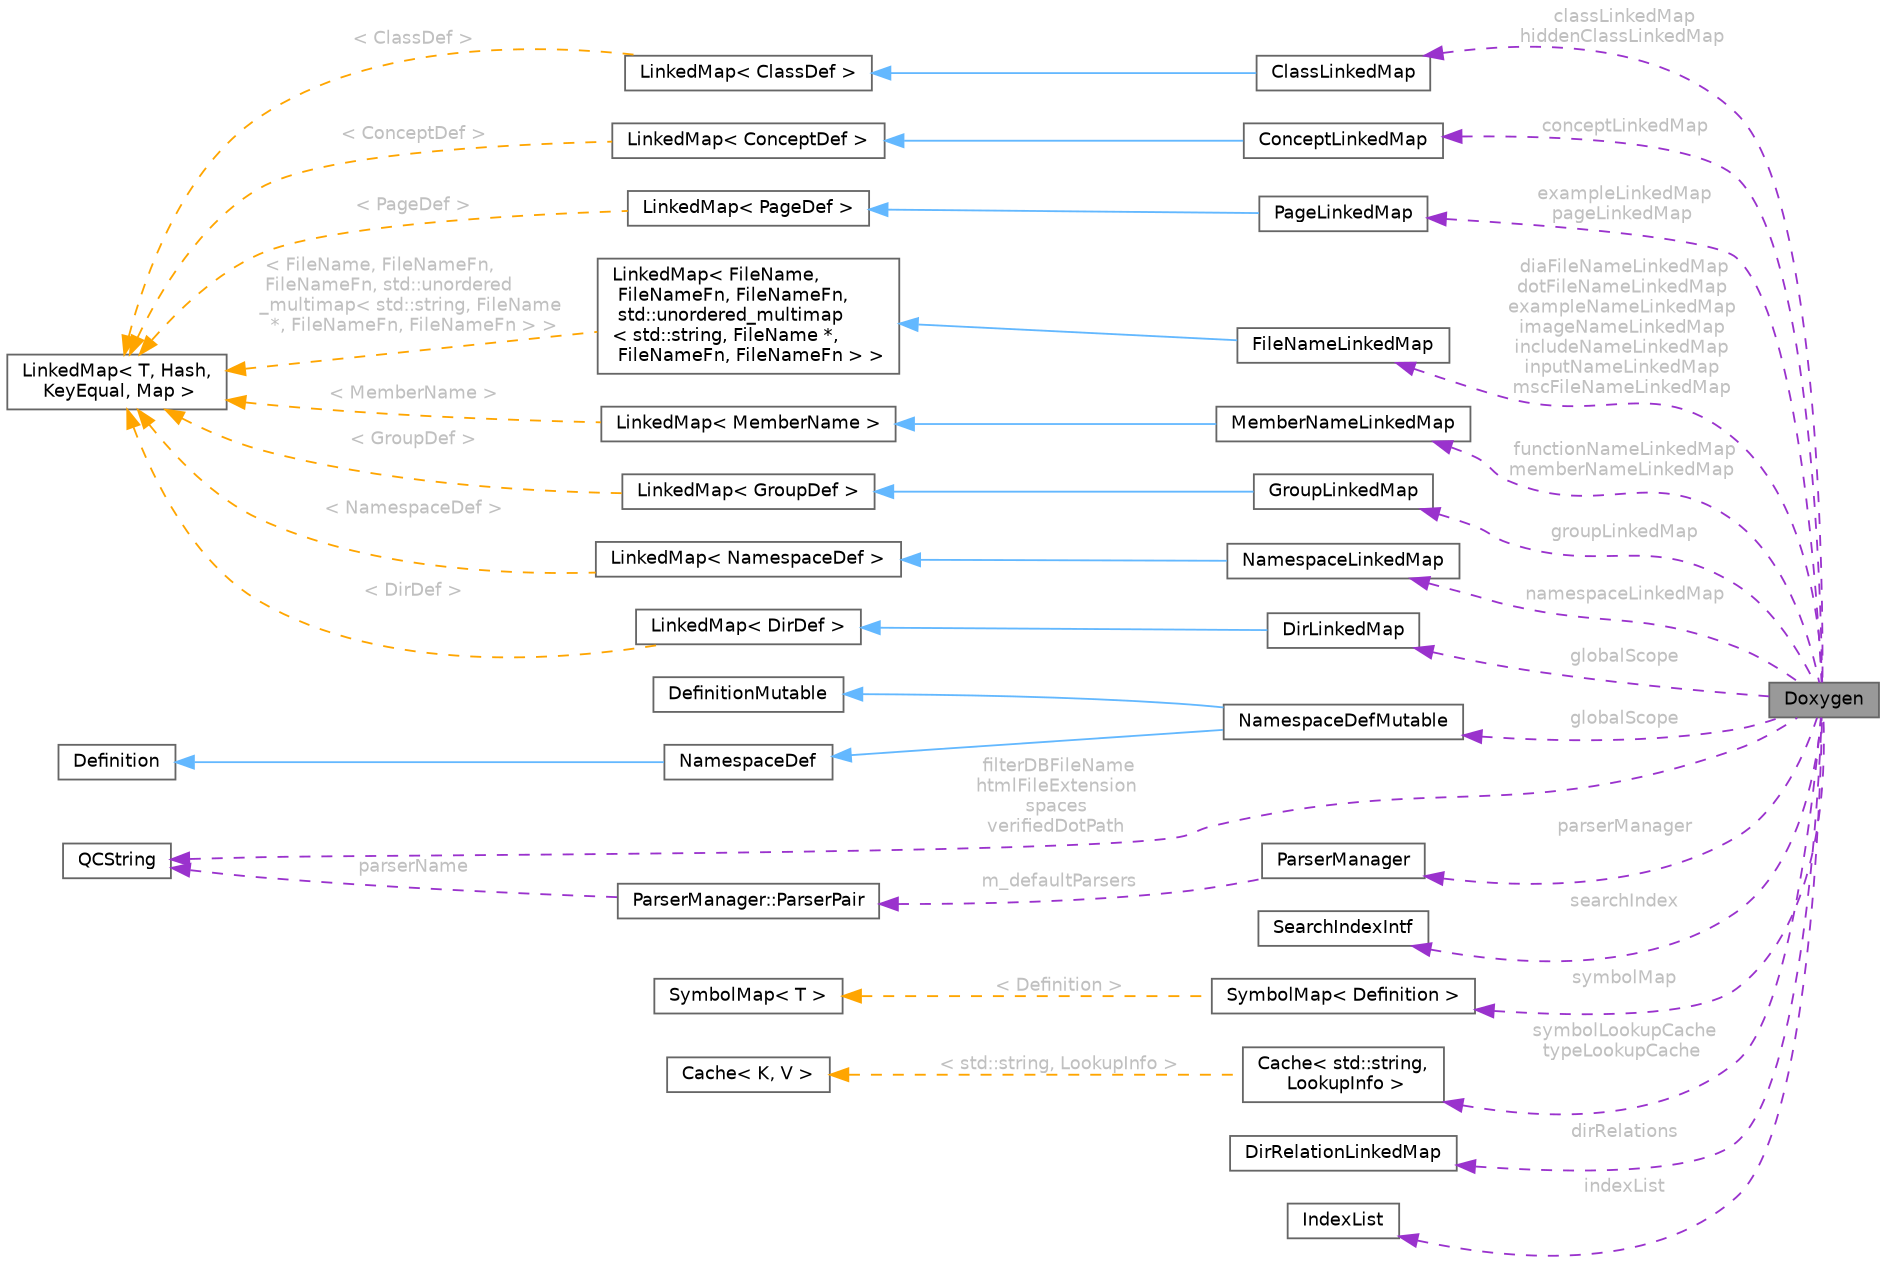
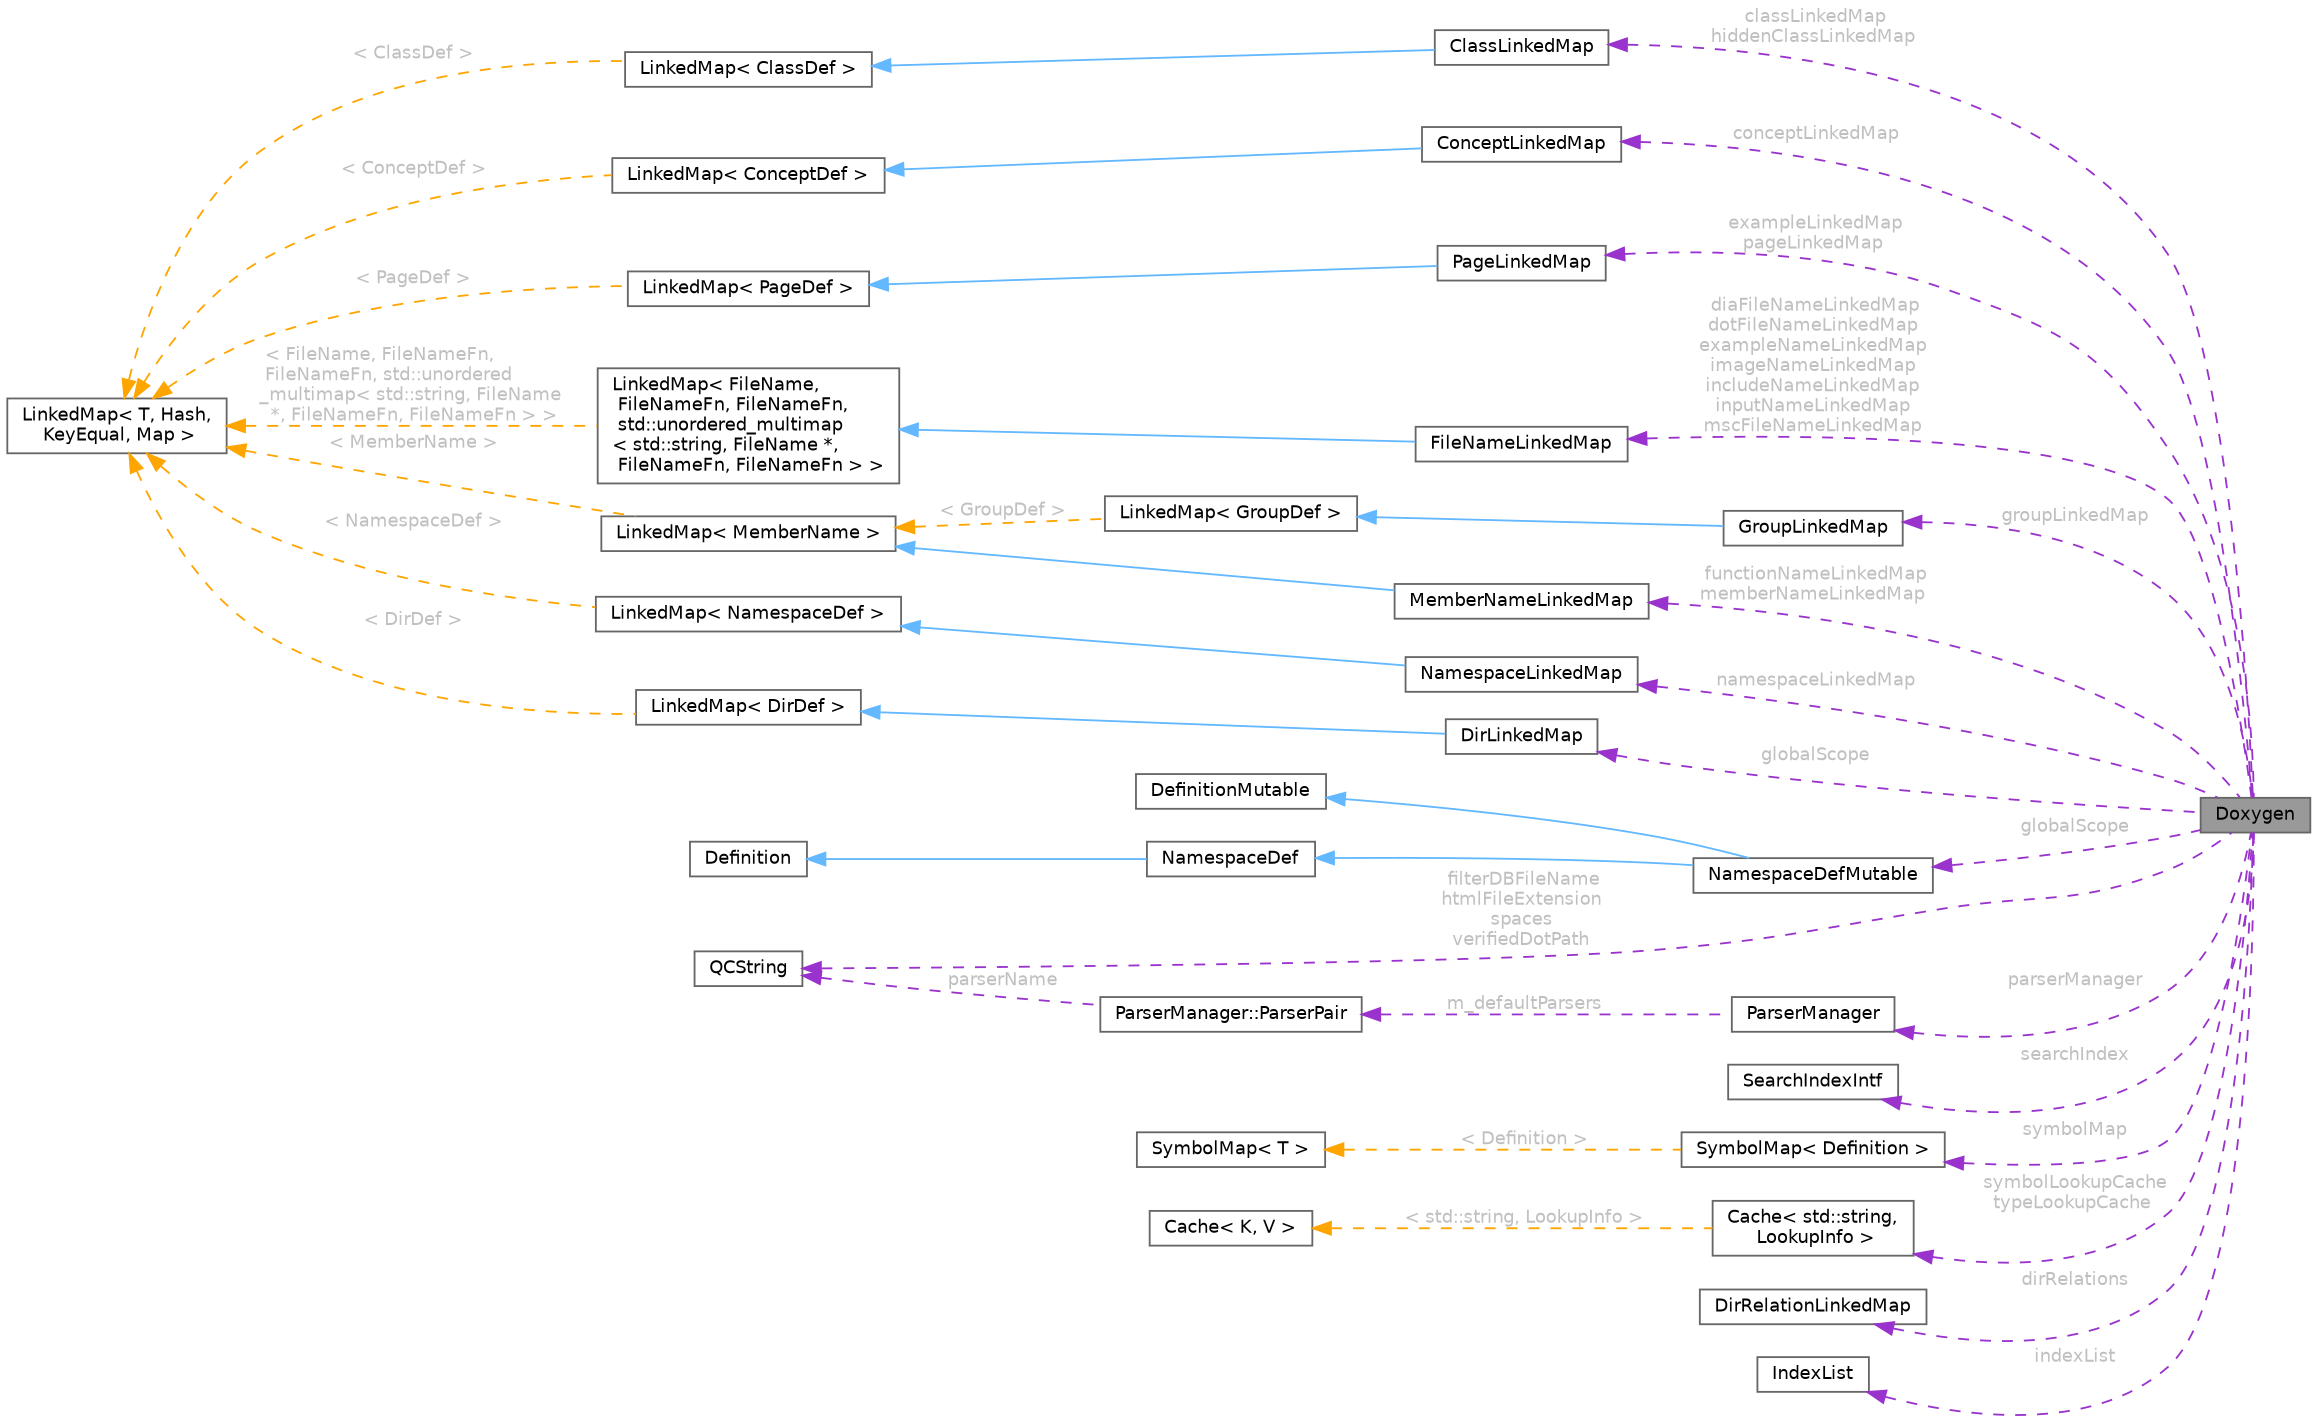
edge "LinkedMap< GroupDef >" -> "LinkedMap< T, Hash, KeyEqual, Map >": now "LinkedMap< GroupDef >" -> "LinkedMap< MemberName >"
